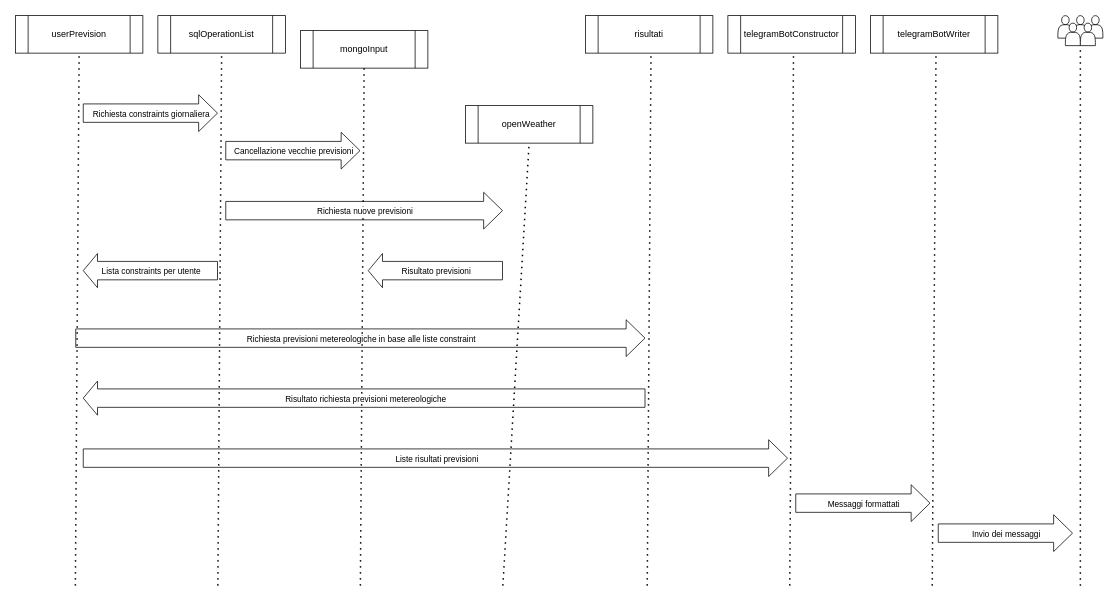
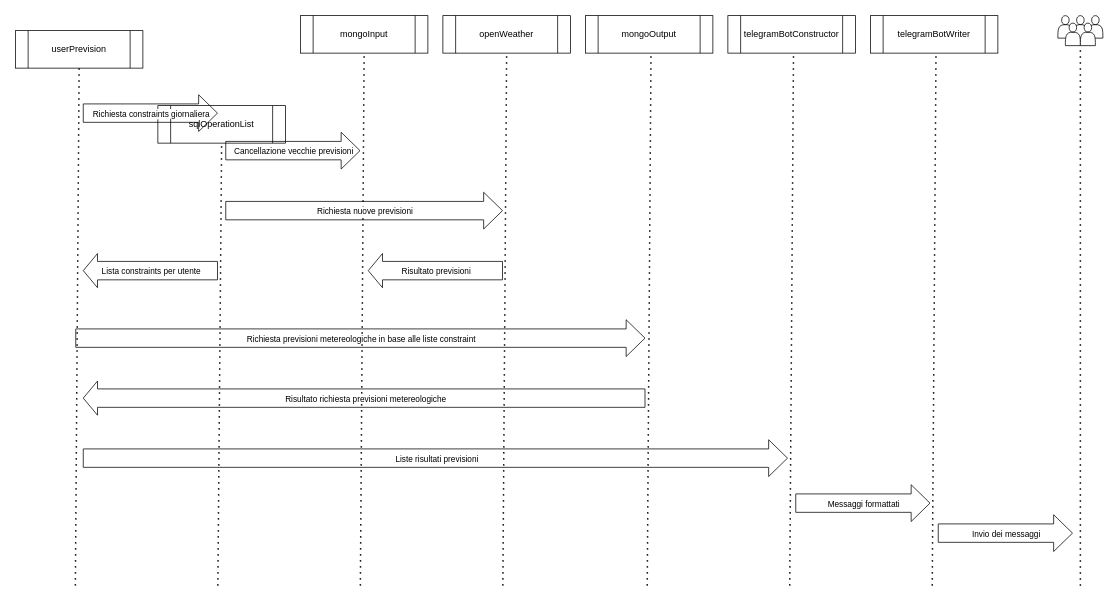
node "userPrevision": moved (79, 34) -> (79, 49)
node "sqlOperationList": moved (222, 34) -> (222, 124)
node "risultati": label "risultati" -> "mongoOutput"
node "mongoInput": moved (364, 49) -> (364, 34)
node "openWeather": moved (529, 124) -> (507, 34)
